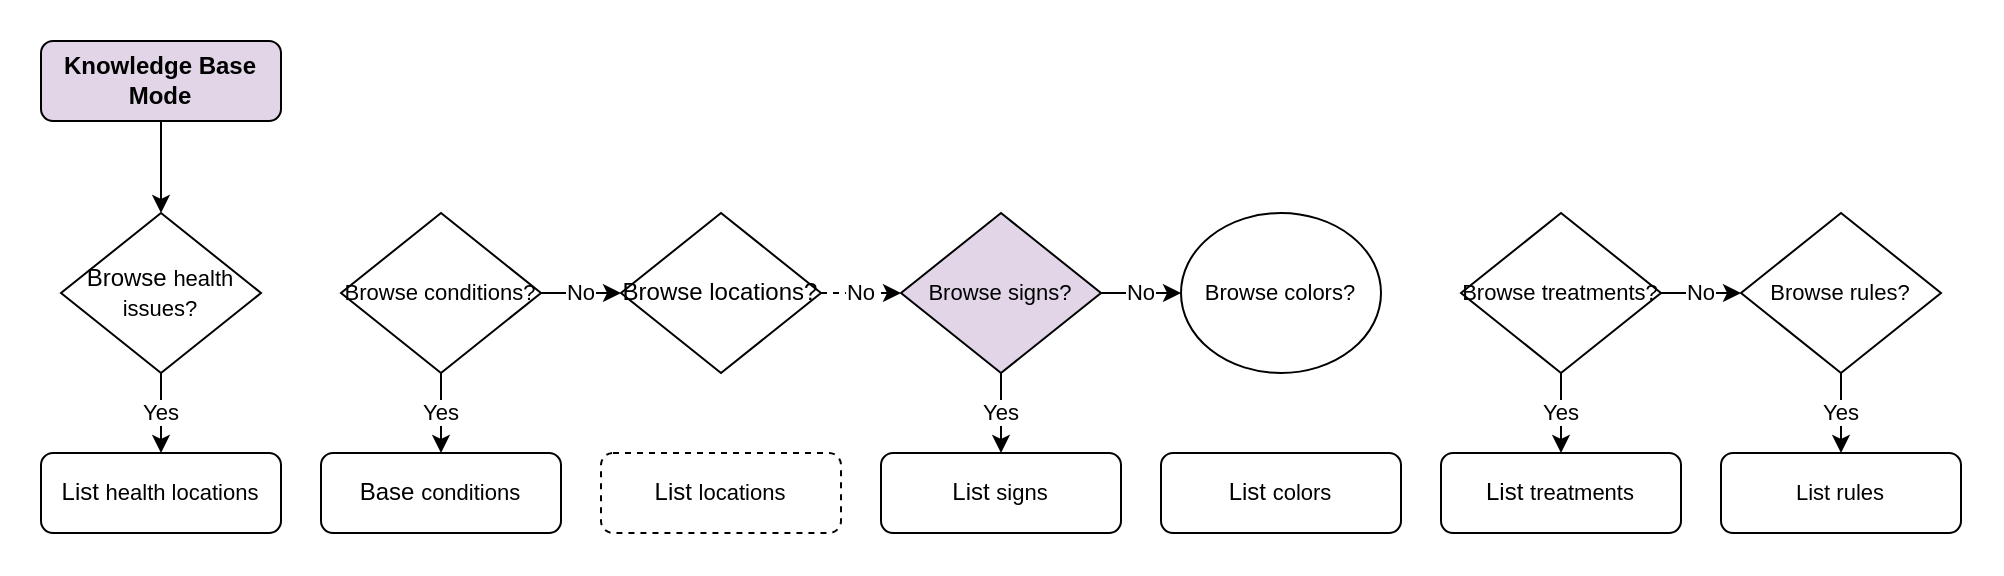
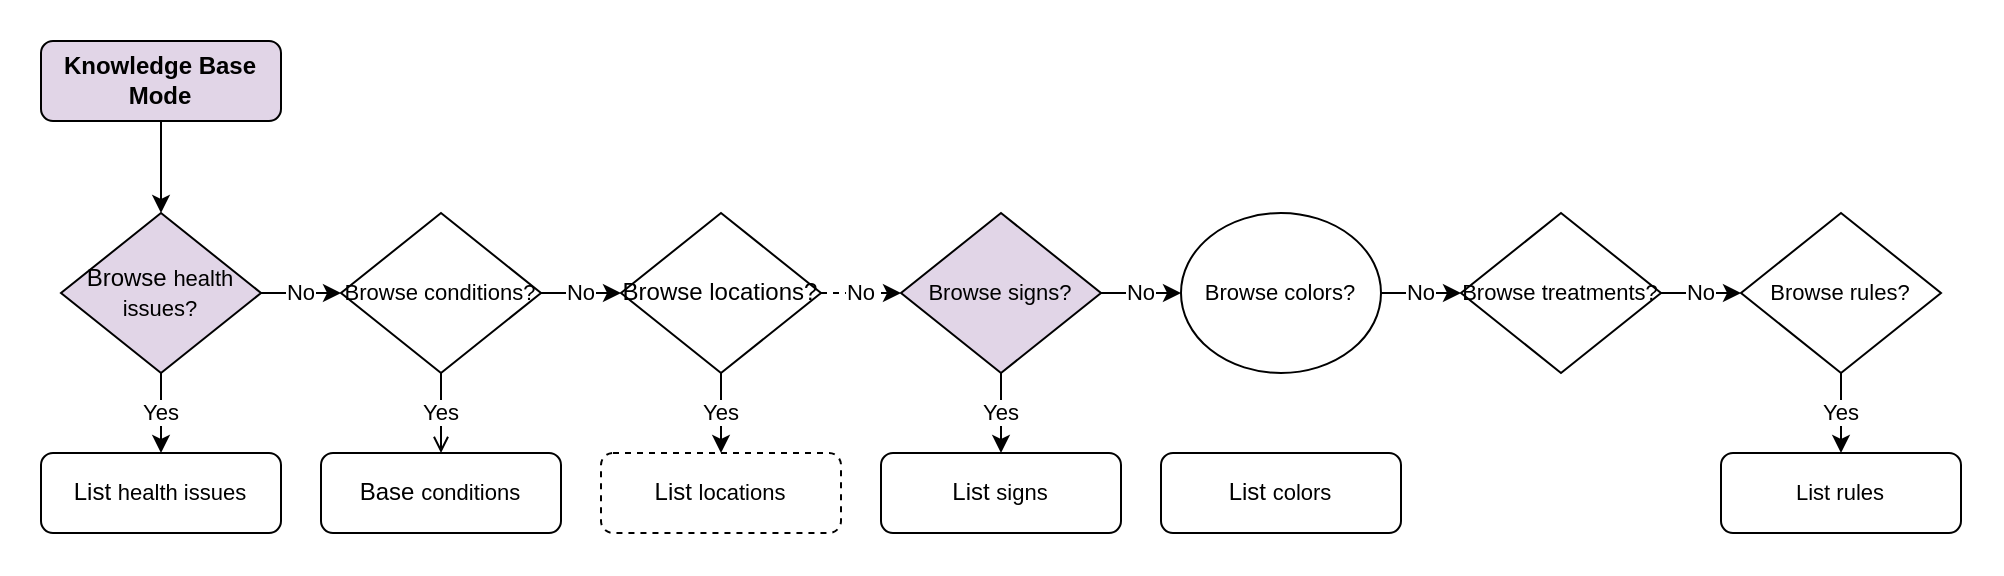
node "Browse health issues?": fillcolor #ffffff -> #e1d5e7
edge "Browse health issues?" -> "Browse conditions?": added, label "No"
edge "Browse colors?" -> "Browse treatments?": added, label "No"
edge "Browse locations?" -> "List locations": added, label "Yes"
edge "Browse treatments?" -> "List treatments": removed, label "Yes"
edge "Browse conditions?" -> "Base conditions": arrowhead classic -> open
node "List health locations": label "List health locations" -> "List health issues"
node "List treatments": removed
